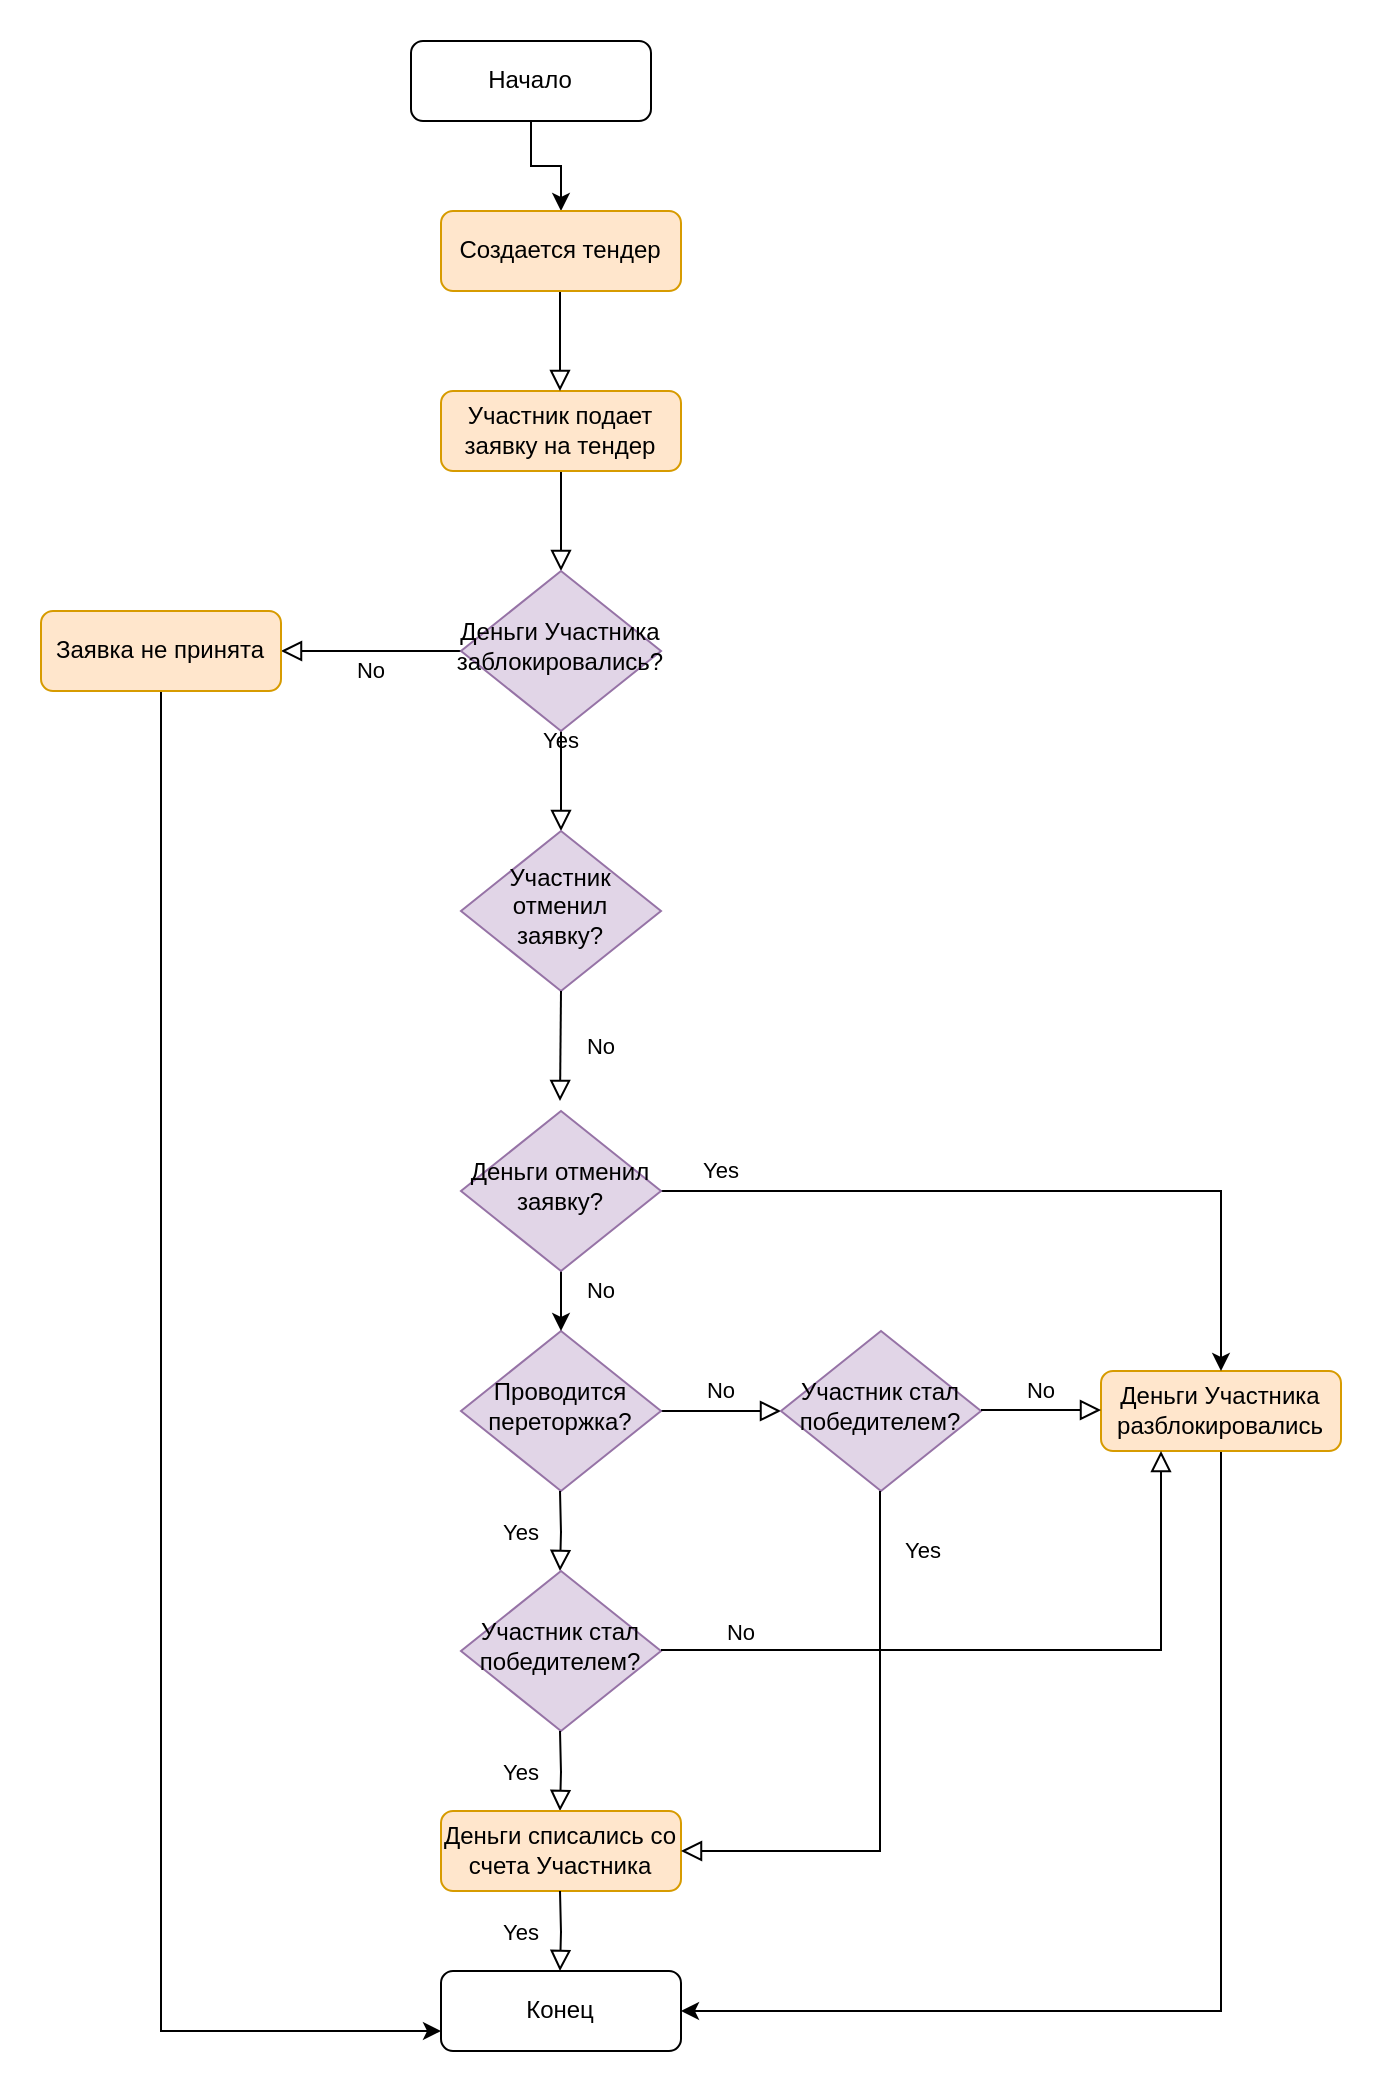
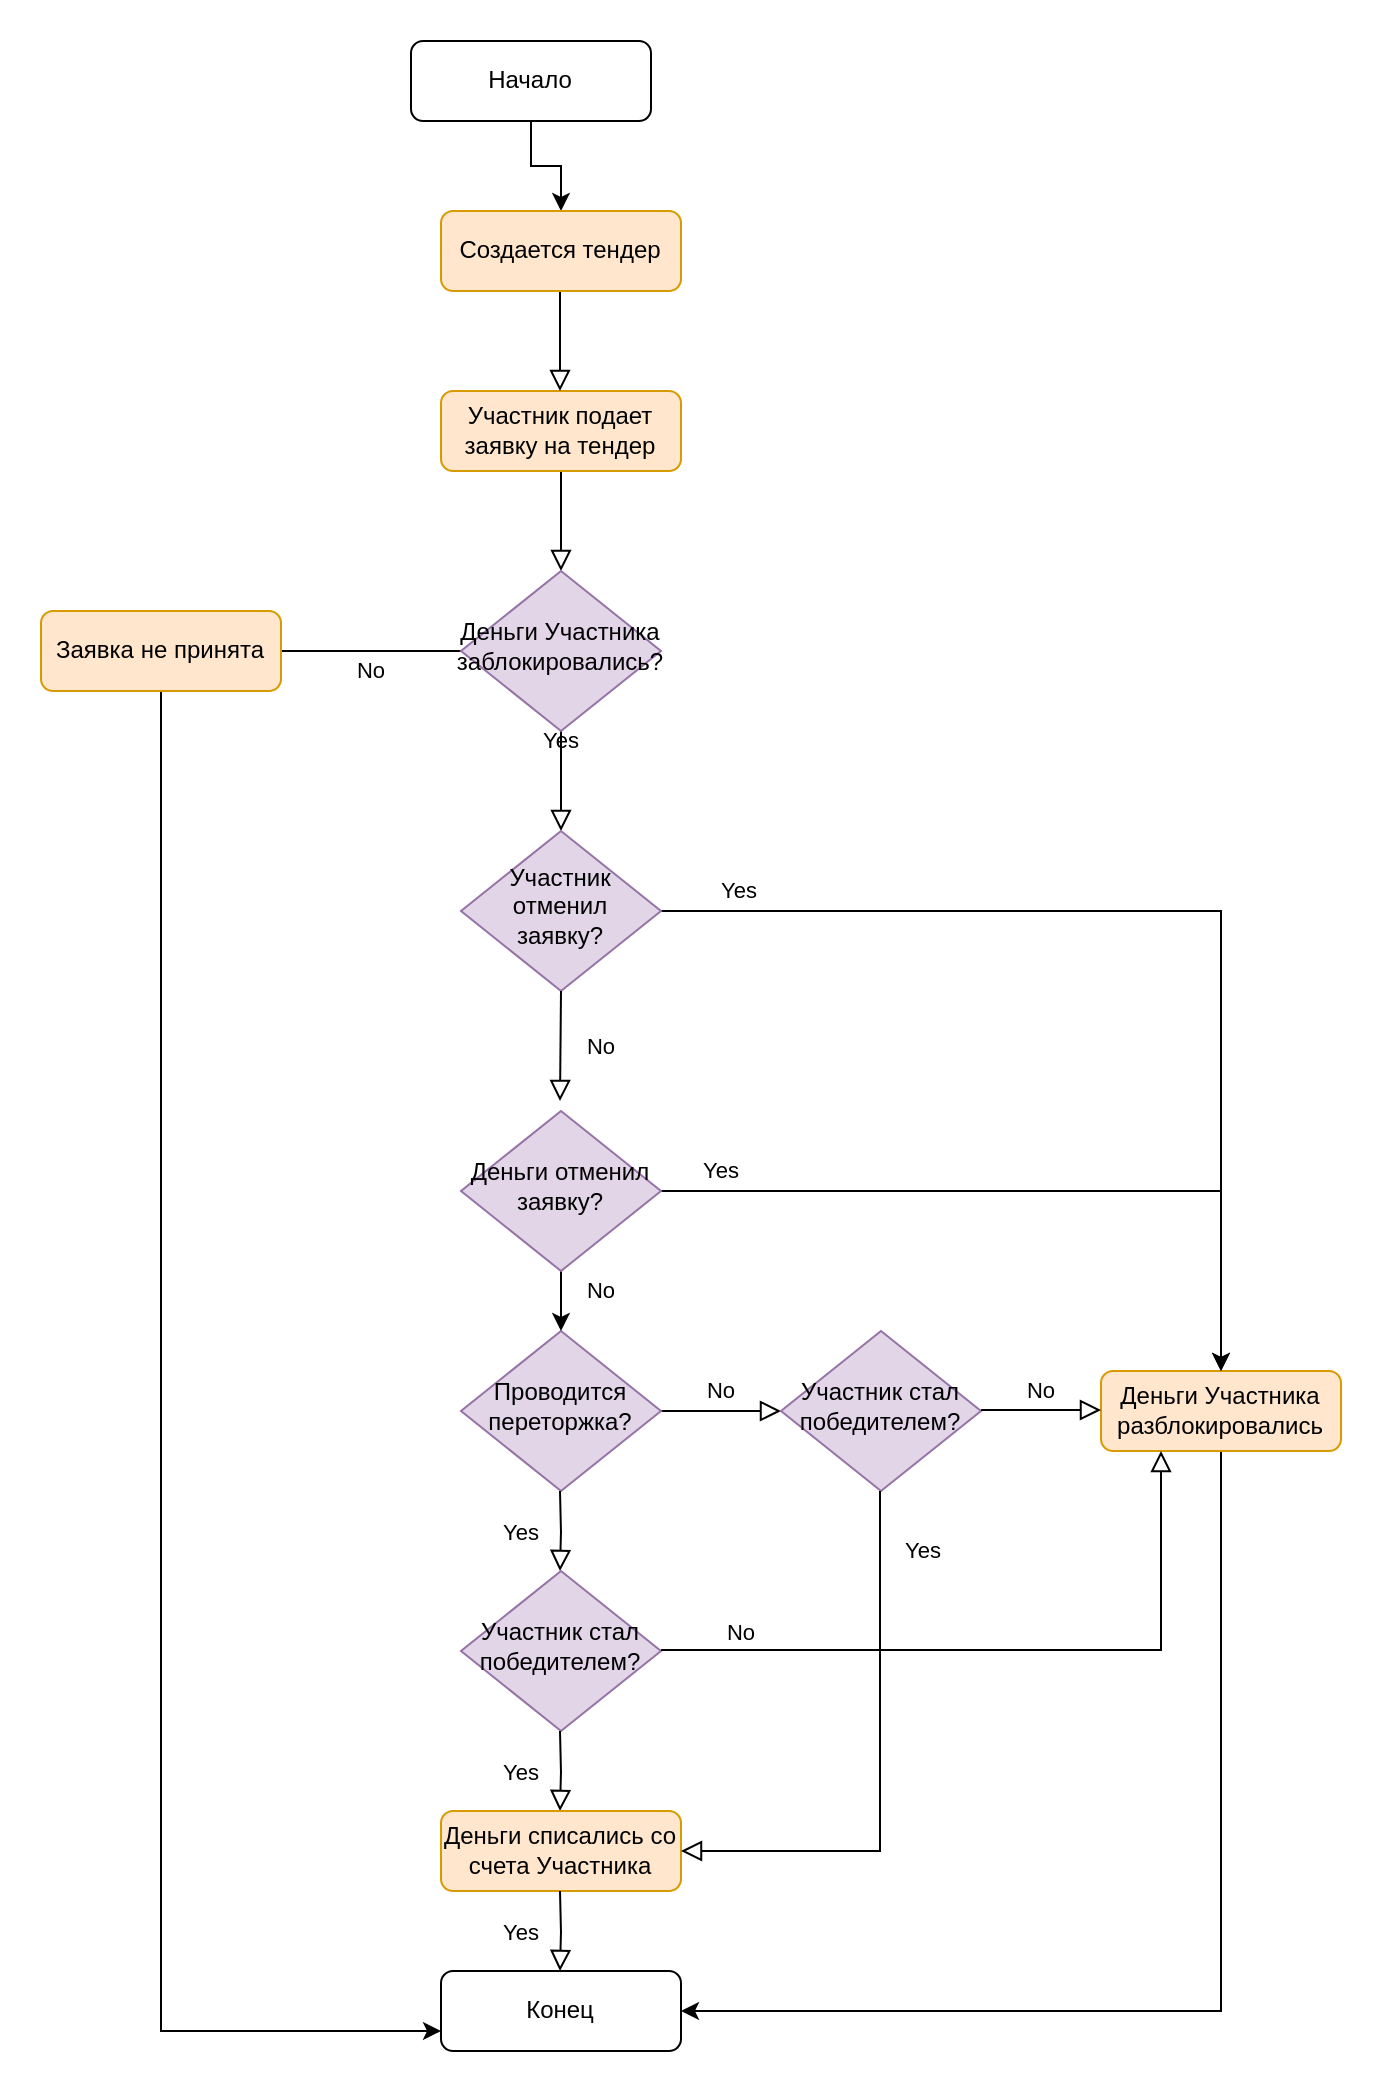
edge "Деньги Участника заблокировались?" -> "Заявка не принята": arrowhead block -> none
edge "Участник отменил заявку?" -> "Деньги Участника разблокировались": added, label "Yes"
